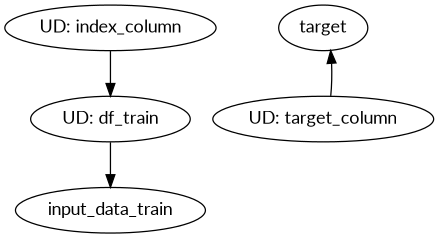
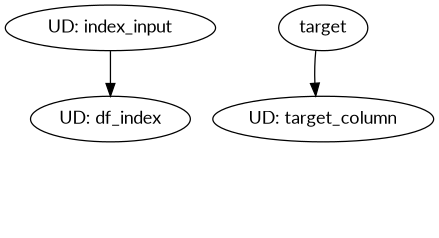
node "UD: index_column": label "UD: index_column" -> "UD: index_input"
edge "UD: target_column" -> "target": reversed
node "UD: df_train": label "UD: df_train" -> "UD: df_index"
node "input_data_train": removed
